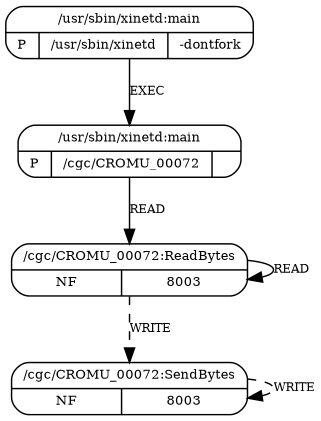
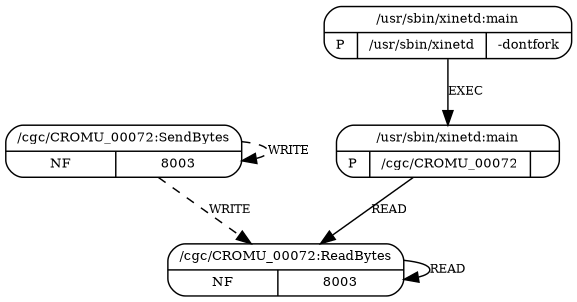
edge "/cgc/CROMU_00072:ReadBytes" -> "/cgc/CROMU_00072:SendBytes": reversed
